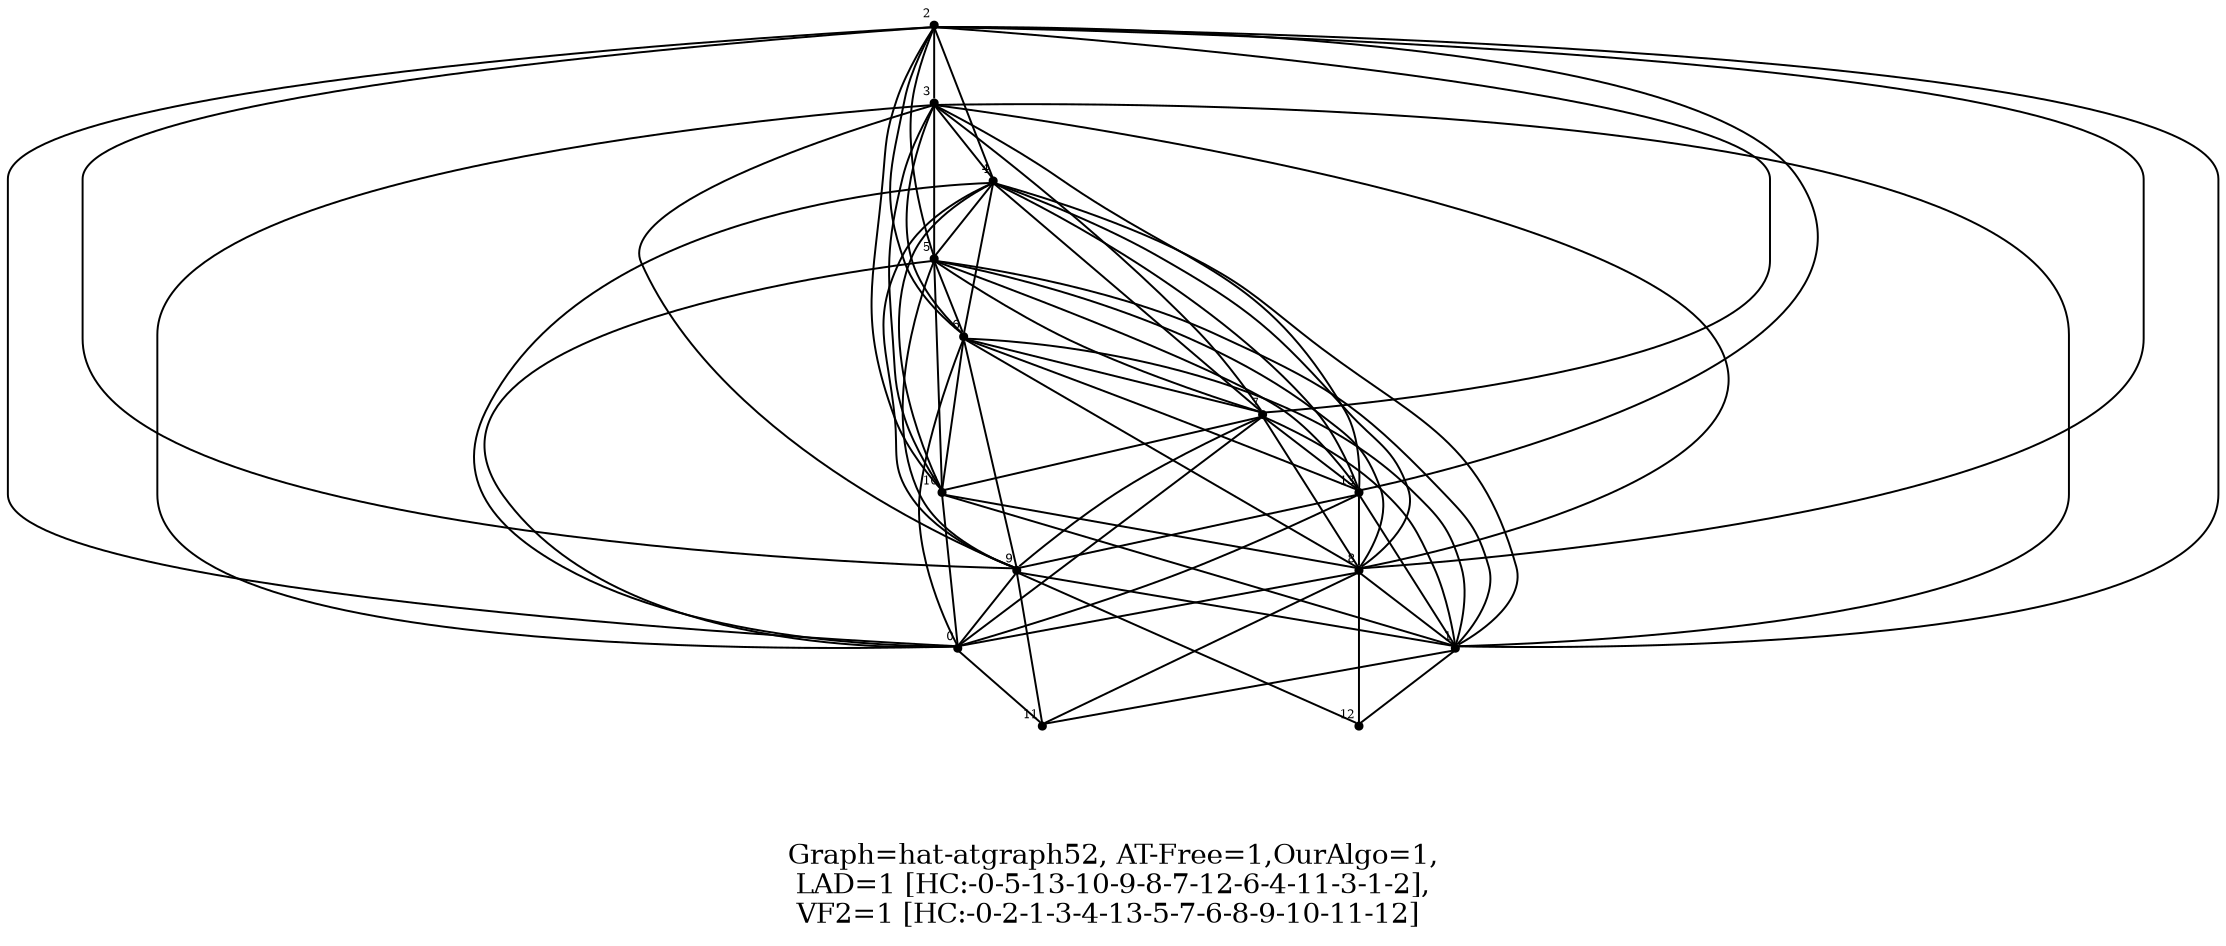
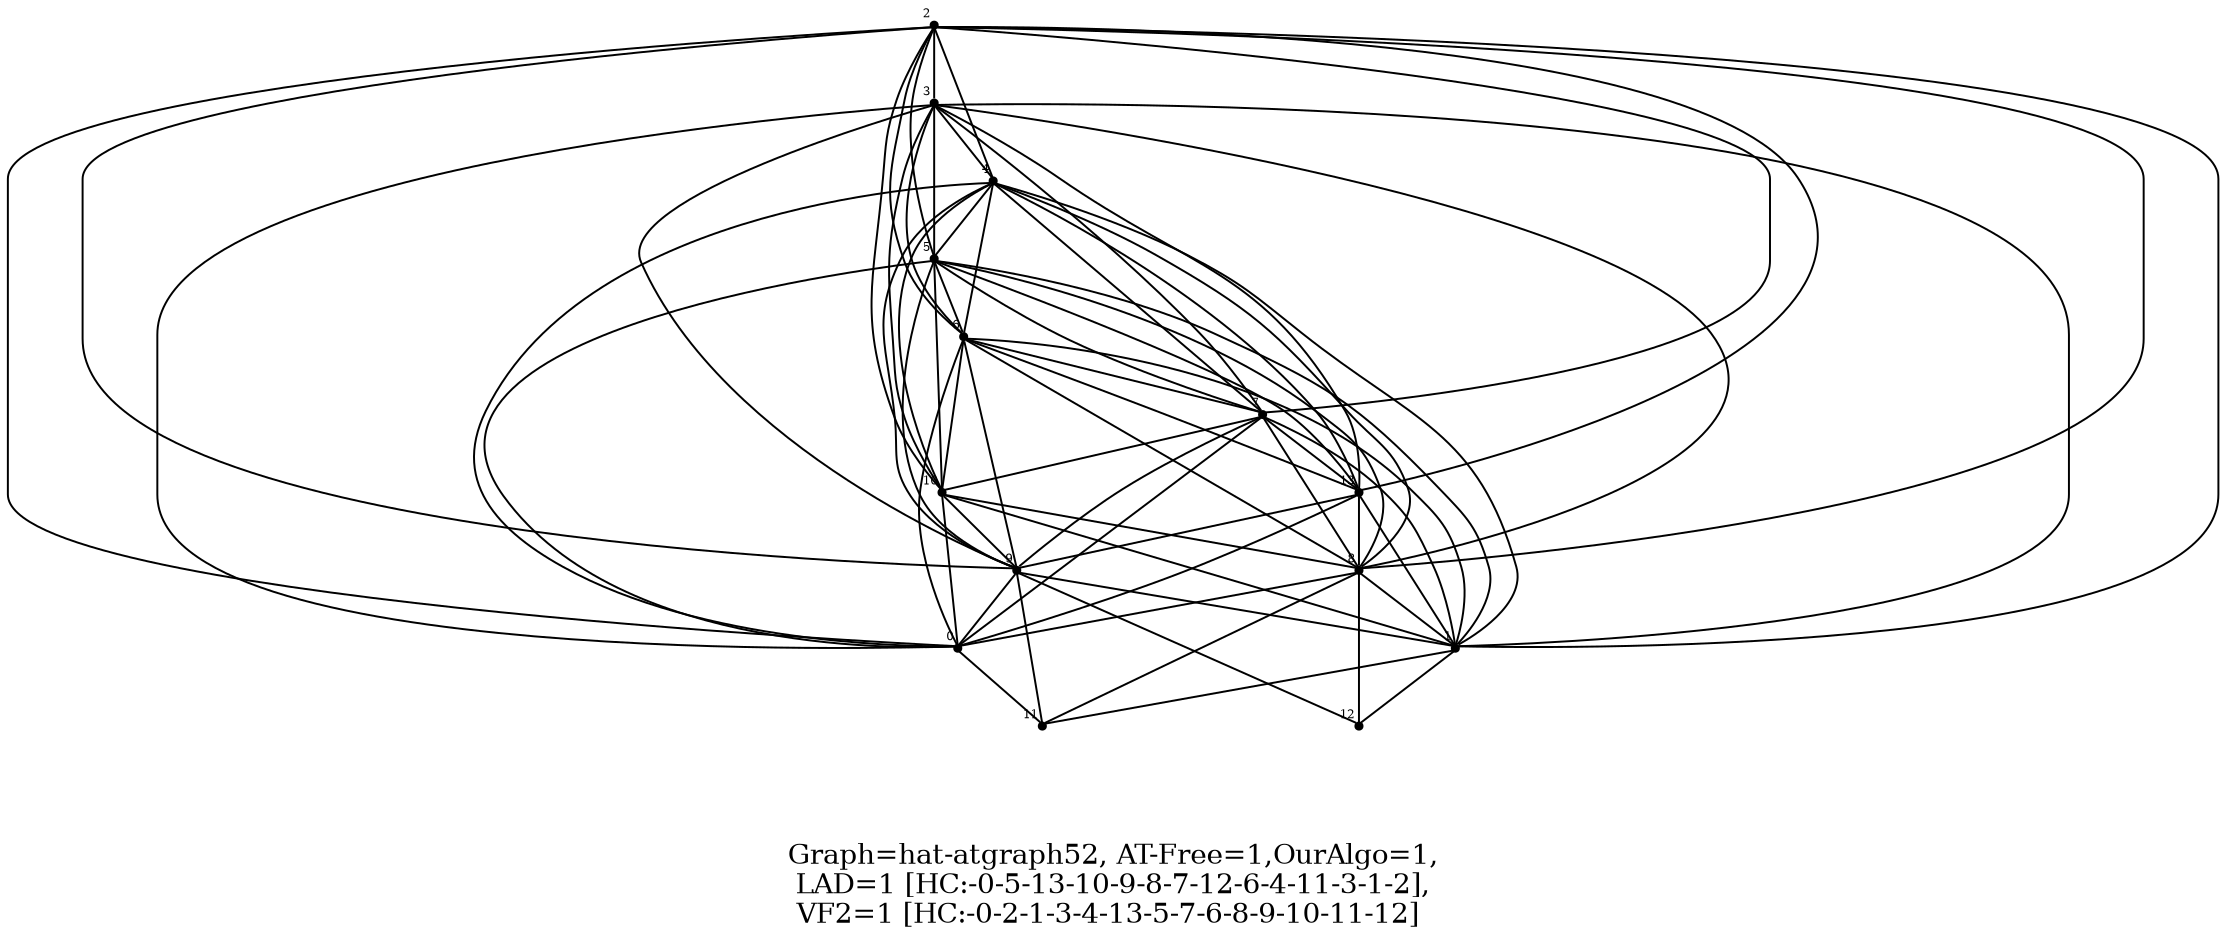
edge "10" -- "9": added
